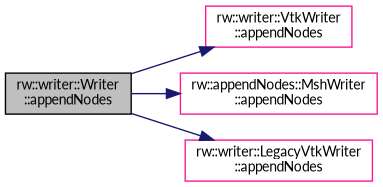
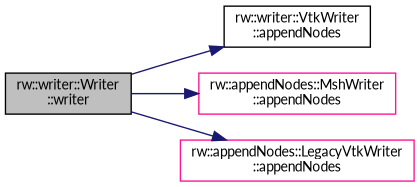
node "rw::writer::VtkWriter ::appendNodes": color deeppink -> black
node "rw::writer::Writer ::appendNodes": label "rw::writer::Writer ::appendNodes" -> "rw::writer::Writer ::writer"
node "rw::writer::LegacyVtkWriter ::appendNodes": label "rw::writer::LegacyVtkWriter ::appendNodes" -> "rw::appendNodes::LegacyVtkWriter ::appendNodes"
